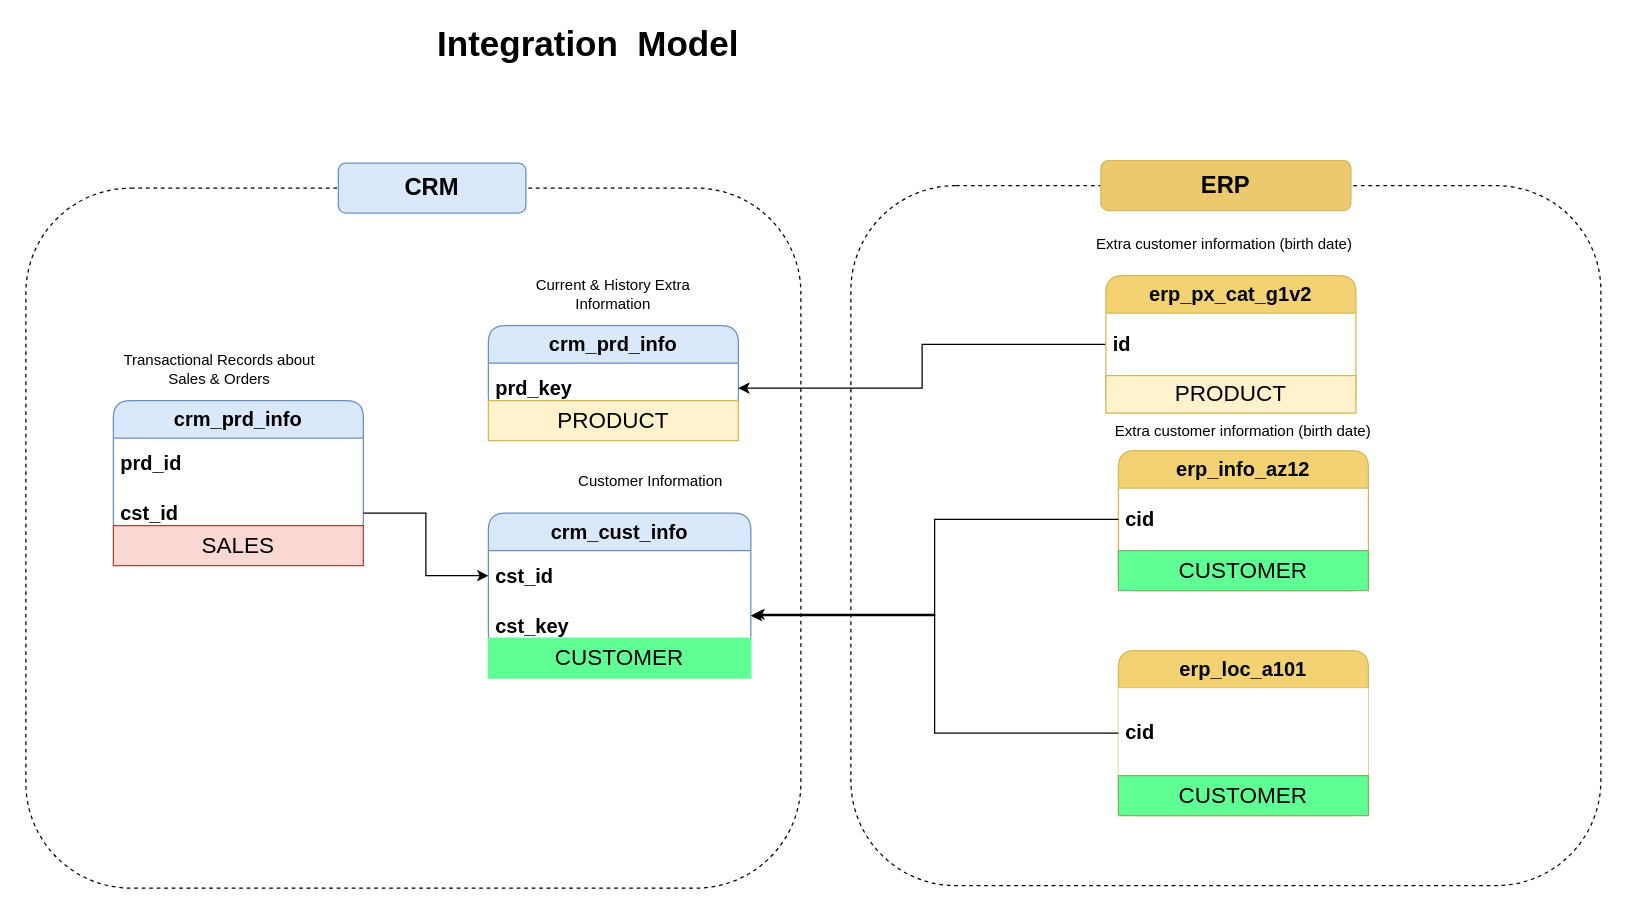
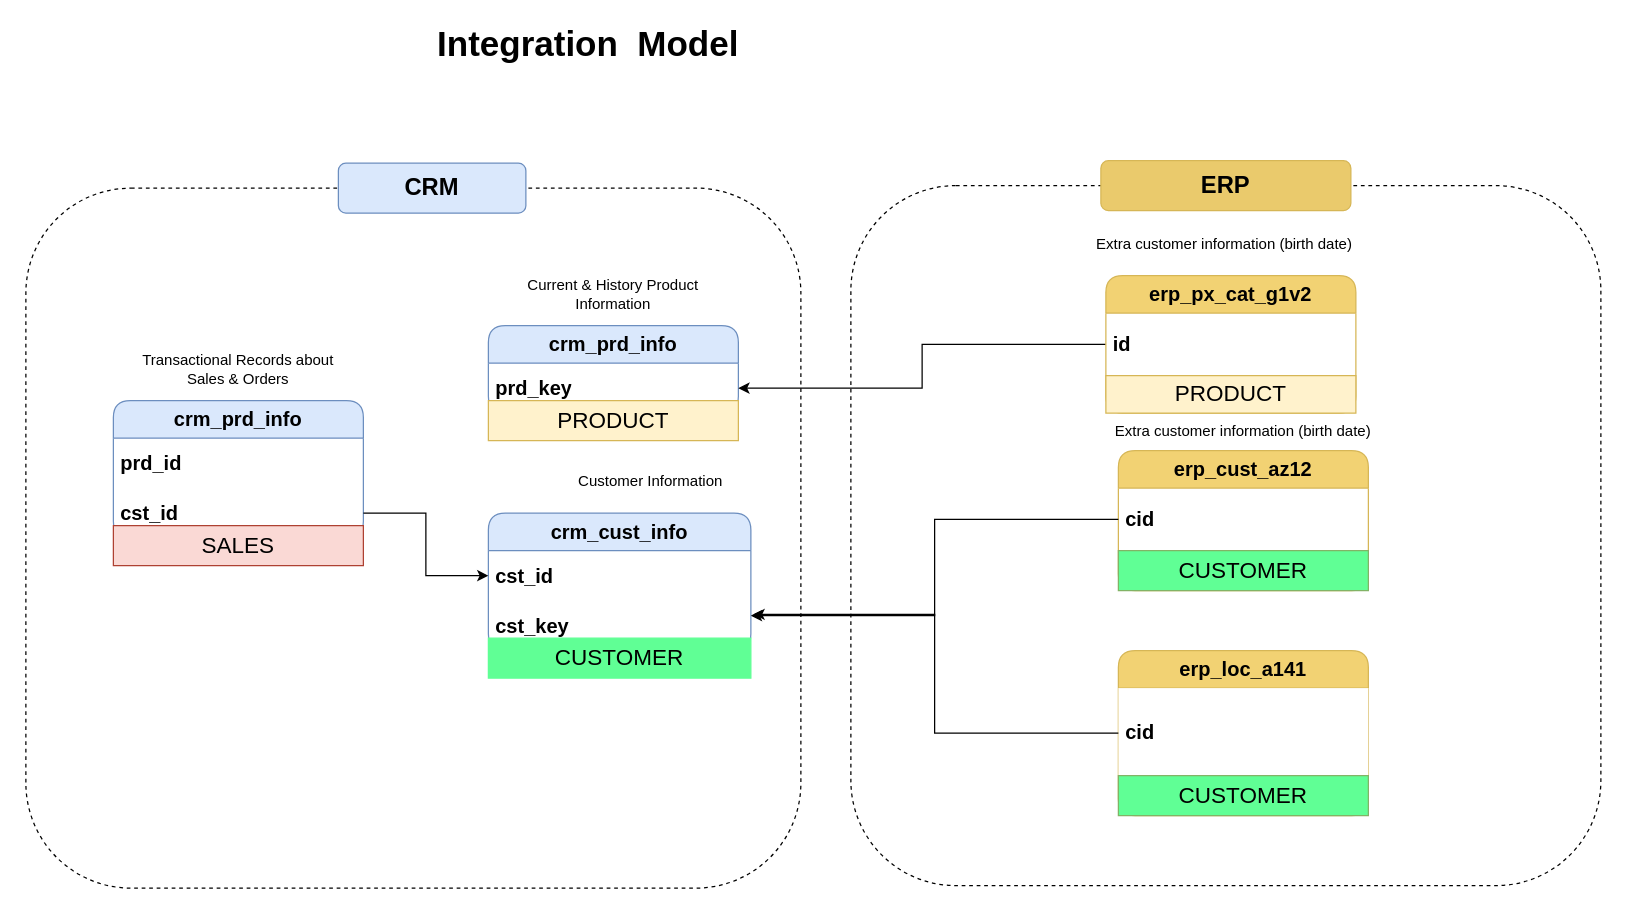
node "Current & History Extra Information": label "Current & History Extra Information" -> "Current & History Product Information"
node "Transactional Records about Sales & Orders": moved (219, 369) -> (238, 369)
node "erp_info_az12": label "erp_info_az12" -> "erp_cust_az12"
node "erp_loc_a101": label "erp_loc_a101" -> "erp_loc_a141"
